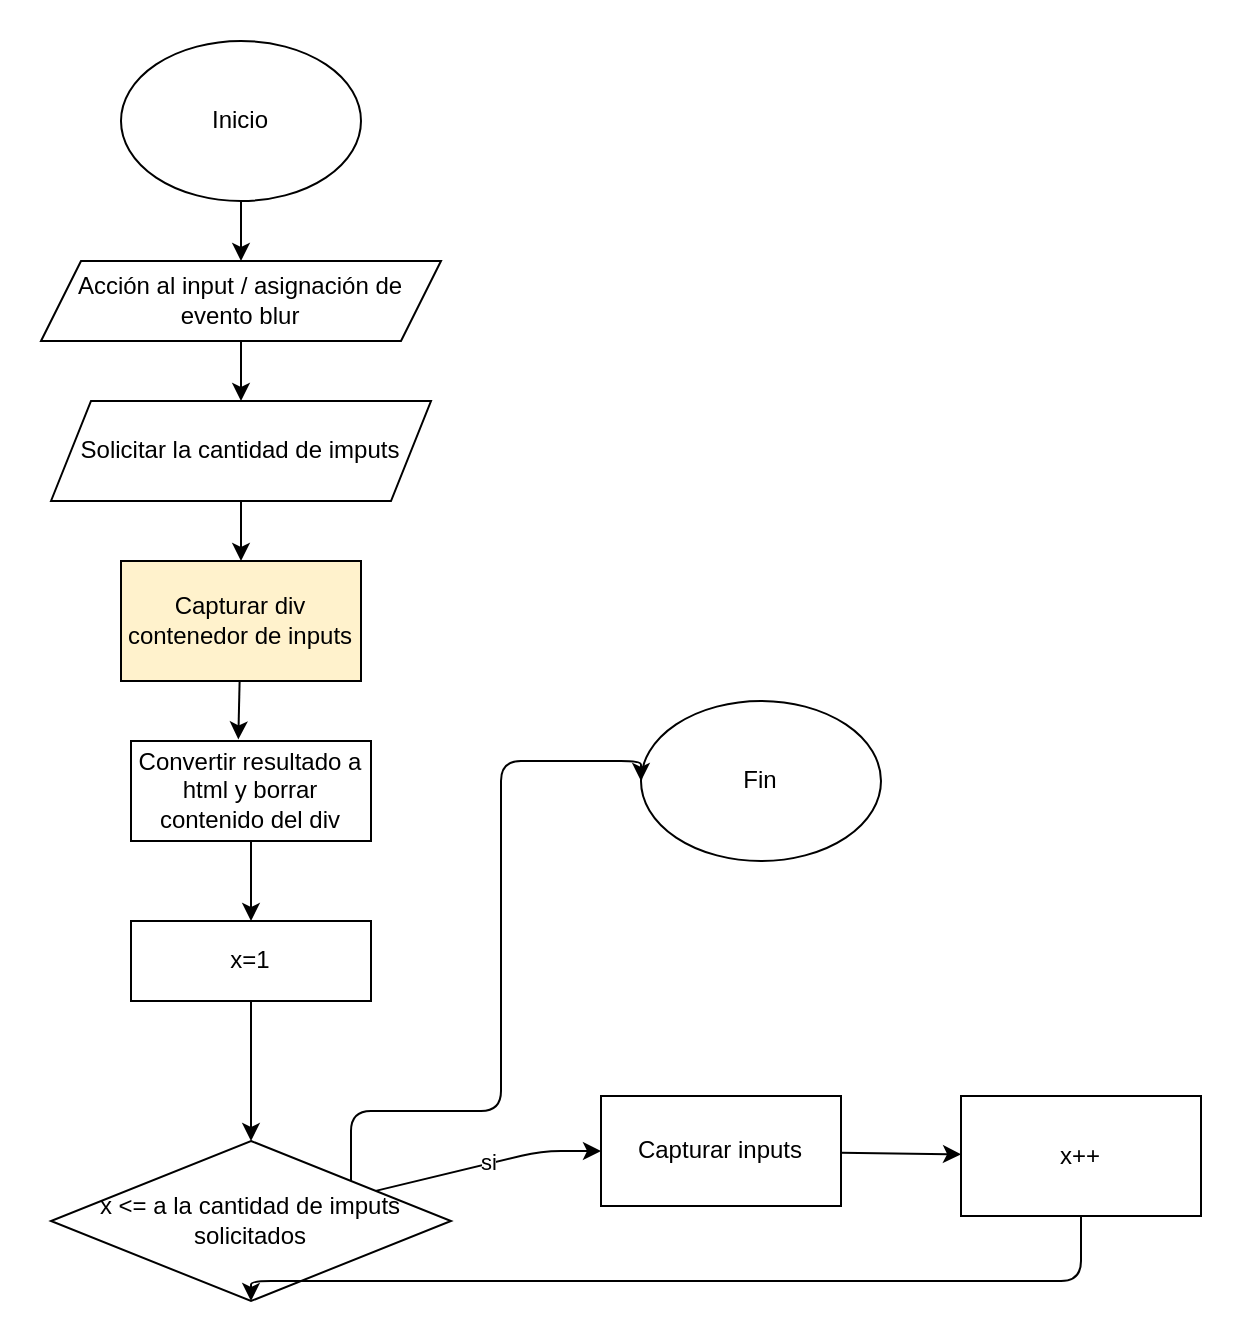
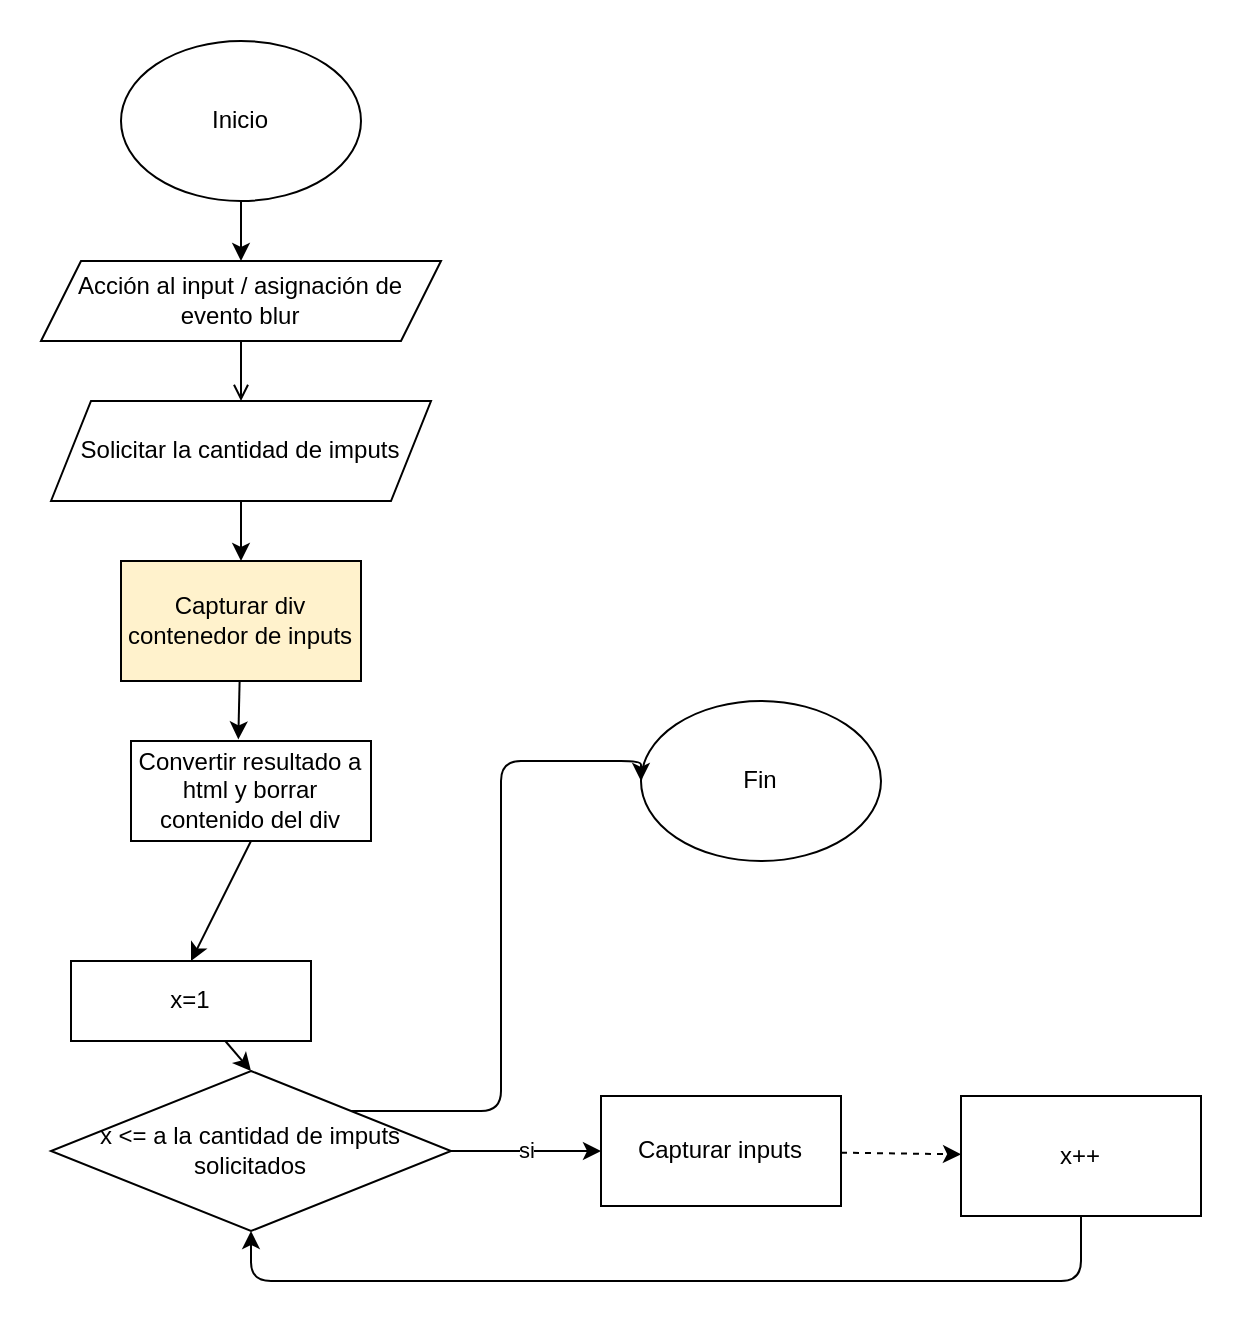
edge "Acción al input / asignación de evento blur" -> "Solicitar la cantidad de imputs": arrowhead classic -> open
node "x=1": moved (251, 961) -> (191, 1001)
edge "Capturar inputs" -> "x++": style solid -> dashed
node "x <= a la cantidad de imputs solicitados": moved (251, 1221) -> (251, 1151)
